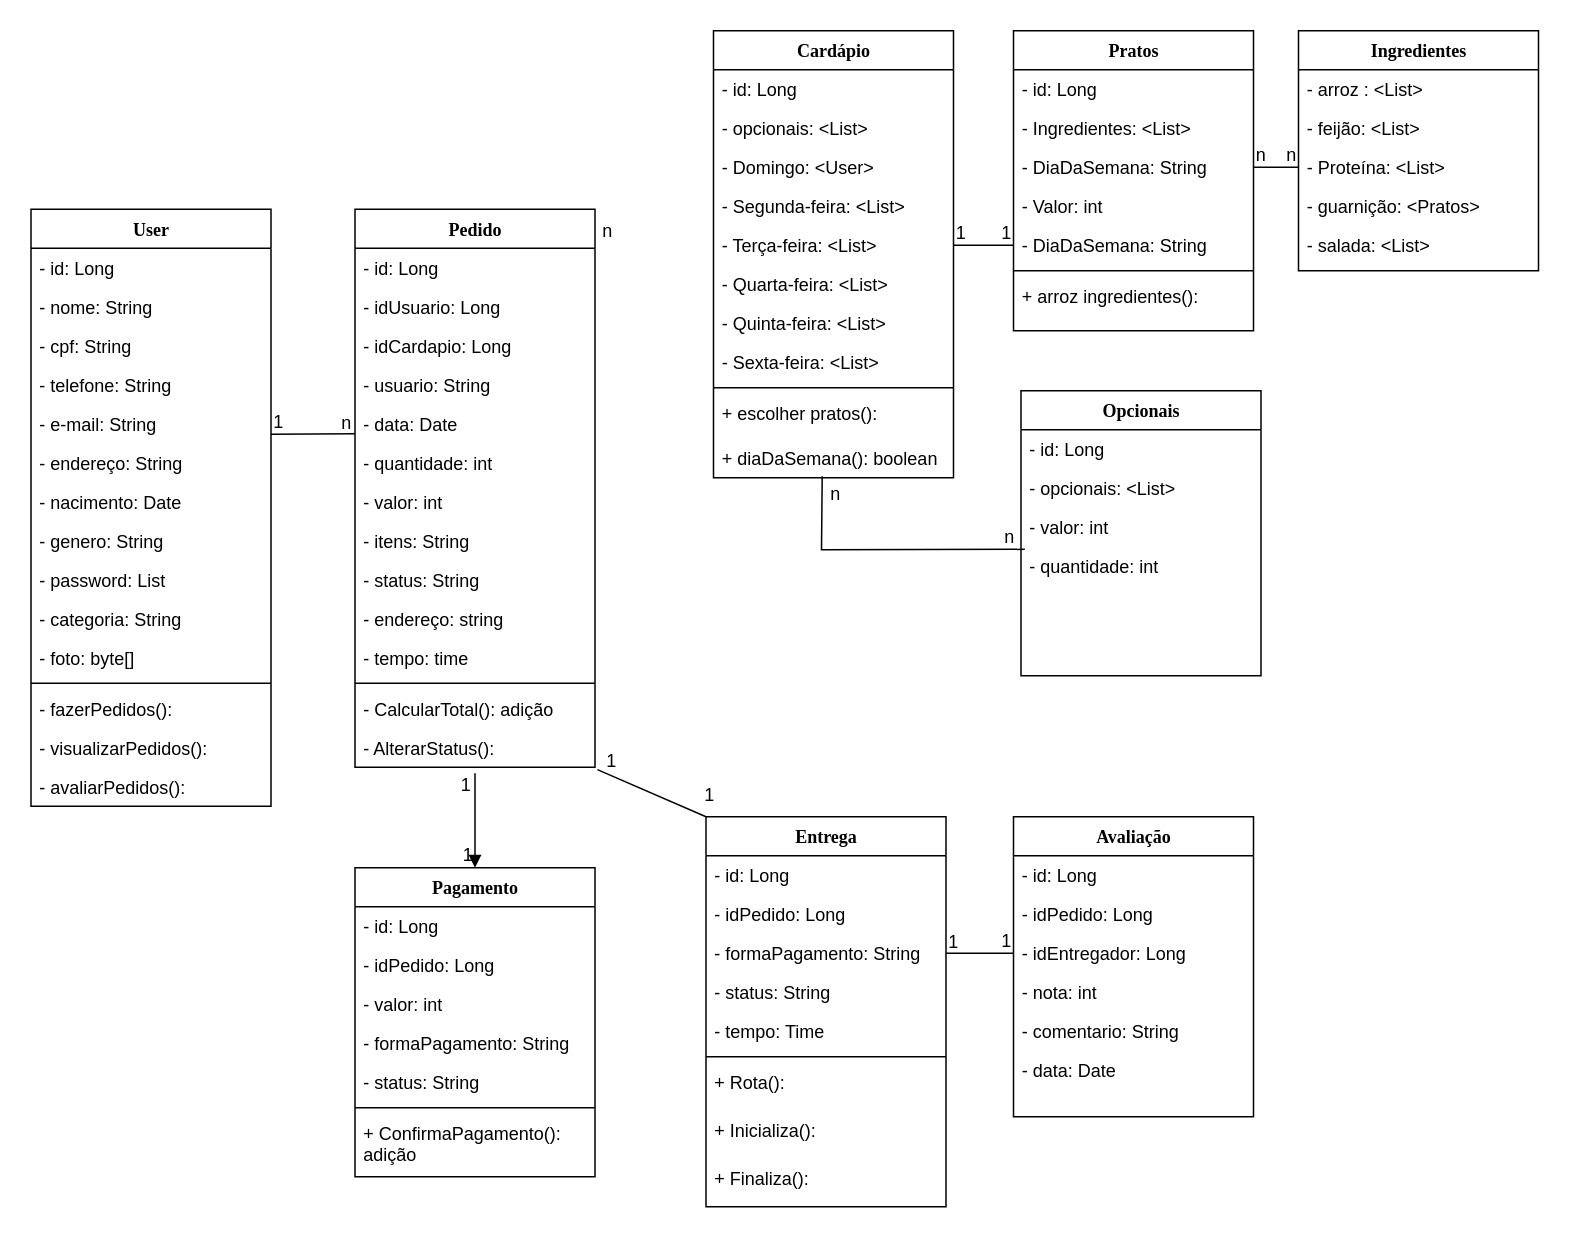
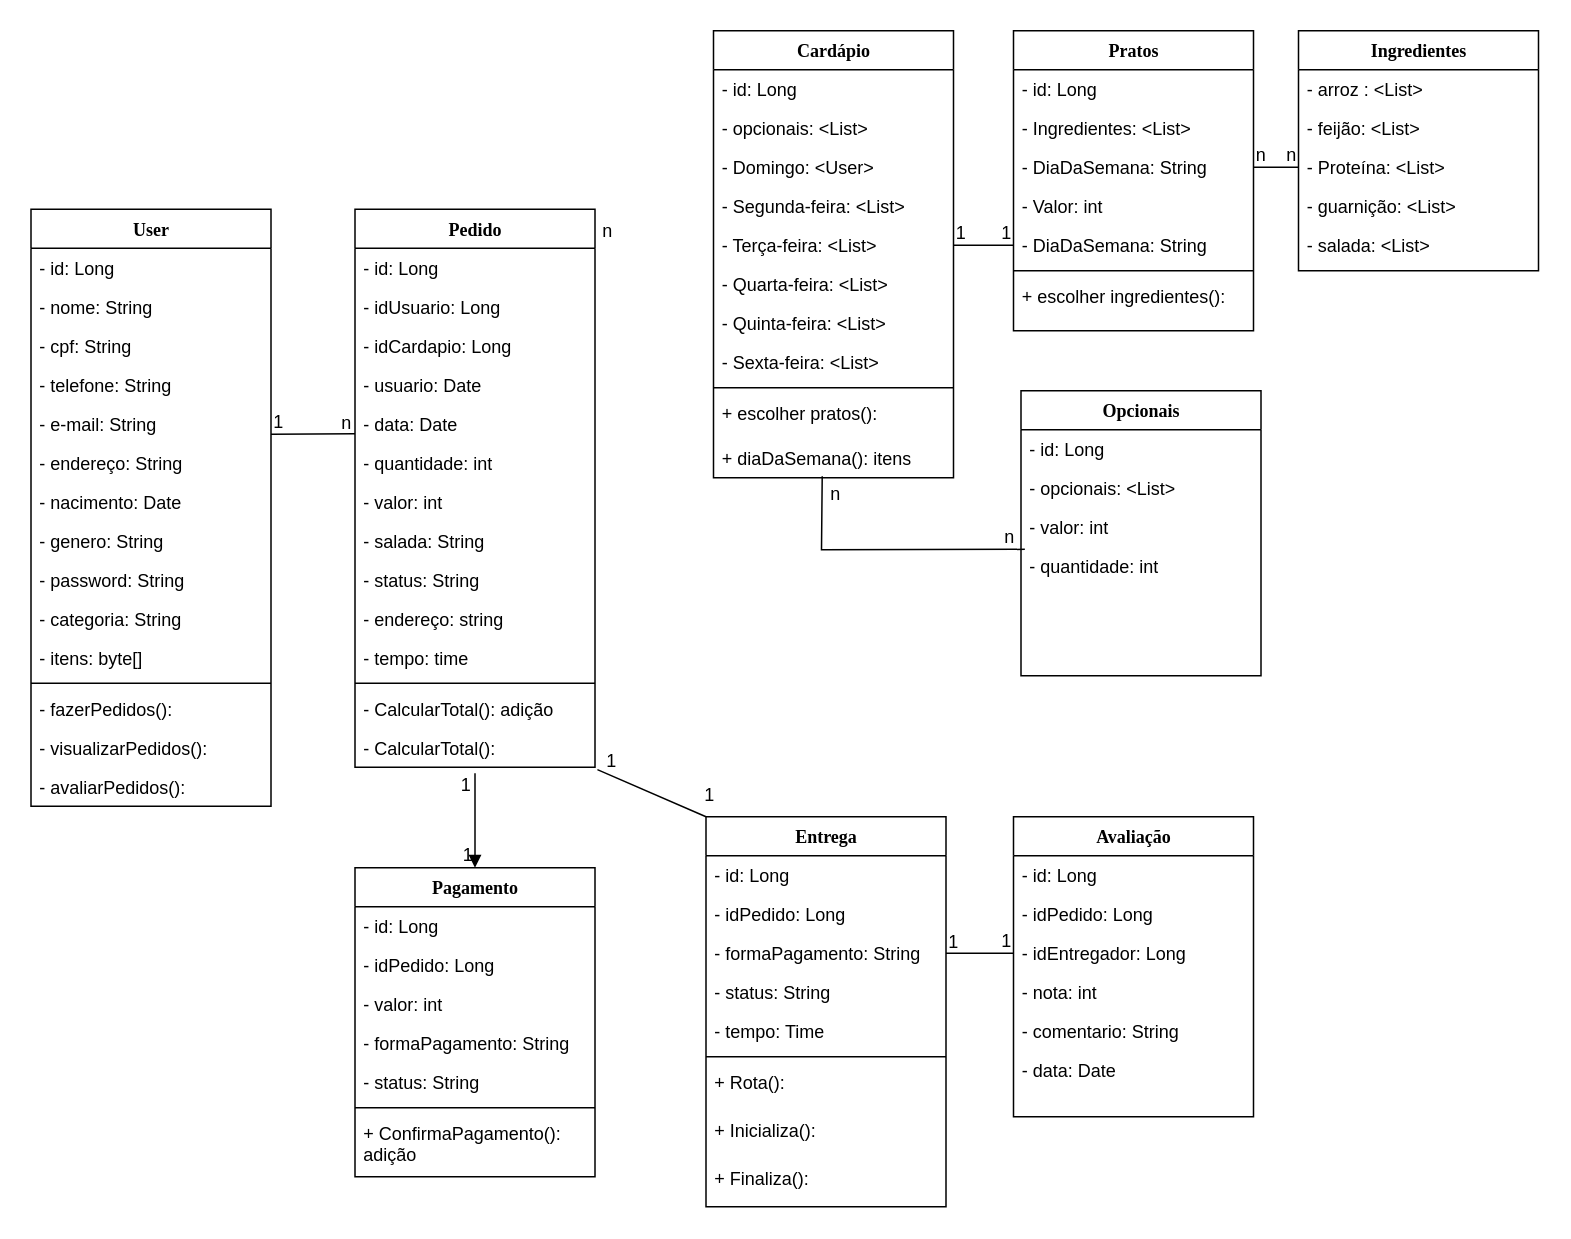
node "- guarnição: <Pratos>": label "- guarnição: <Pratos>" -> "- guarnição: <List>"
node "+ arroz ingredientes():": label "+ arroz ingredientes():" -> "+ escolher ingredientes():"
node "- usuario: String": label "- usuario: String" -> "- usuario: Date"
node "+ diaDaSemana(): boolean": label "+ diaDaSemana(): boolean" -> "+ diaDaSemana(): itens"
node "- itens: String": label "- itens: String" -> "- salada: String"
node "- password: List": label "- password: List" -> "- password: String"
node "- foto: byte[]": label "- foto: byte[]" -> "- itens: byte[]"
node "- AlterarStatus():": label "- AlterarStatus():" -> "- CalcularTotal():"
